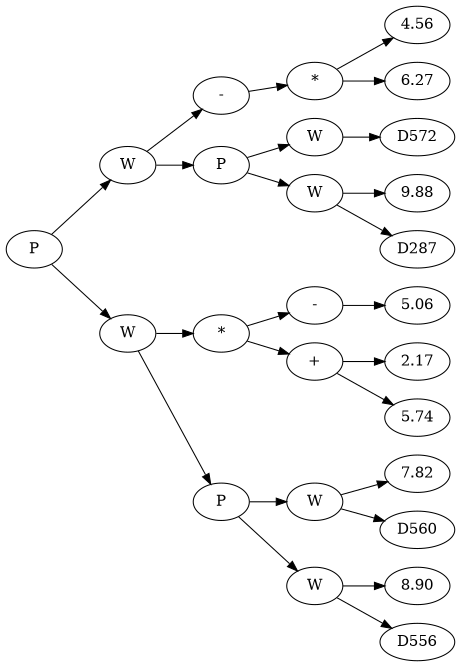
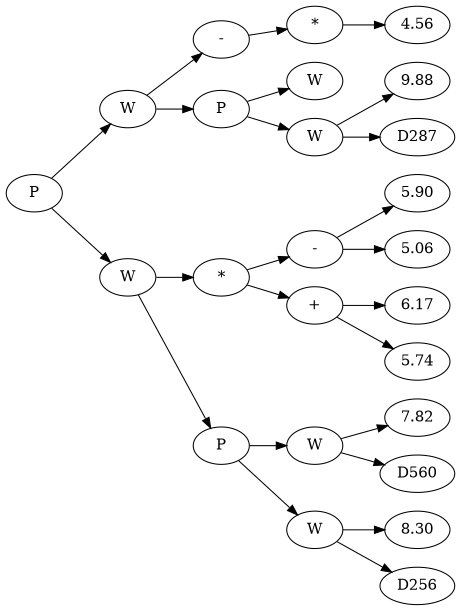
node "6.27": removed
node "D572": removed
node "5.90": added
node "2.17": label "2.17" -> "6.17"
node "8.90": label "8.90" -> "8.30"
node "D556": label "D556" -> "D256"
